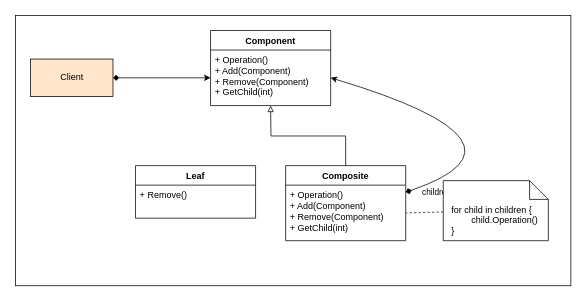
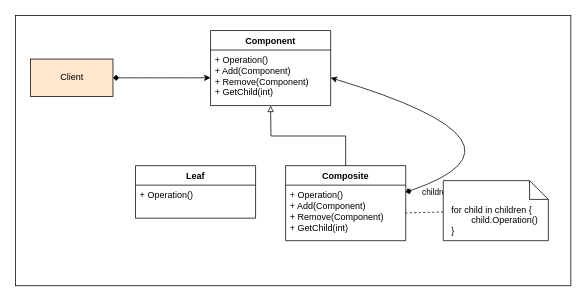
node "+ Remove()": label "+ Remove()" -> "+ Operation()"
